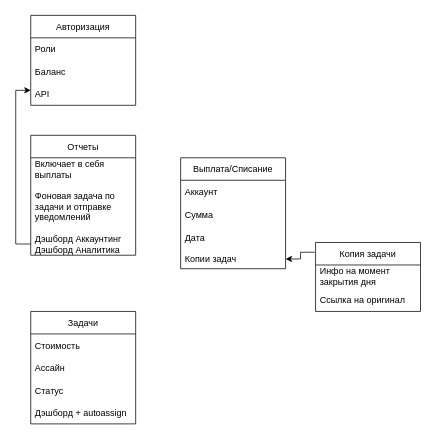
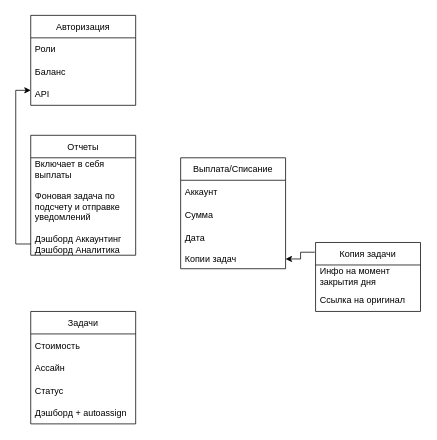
node "Фоновая задача по задачи и отправке уведомлений": label "Фоновая задача по задачи и отправке уведомлений" -> "Фоновая задача по подсчету и отправке уведомлений"
